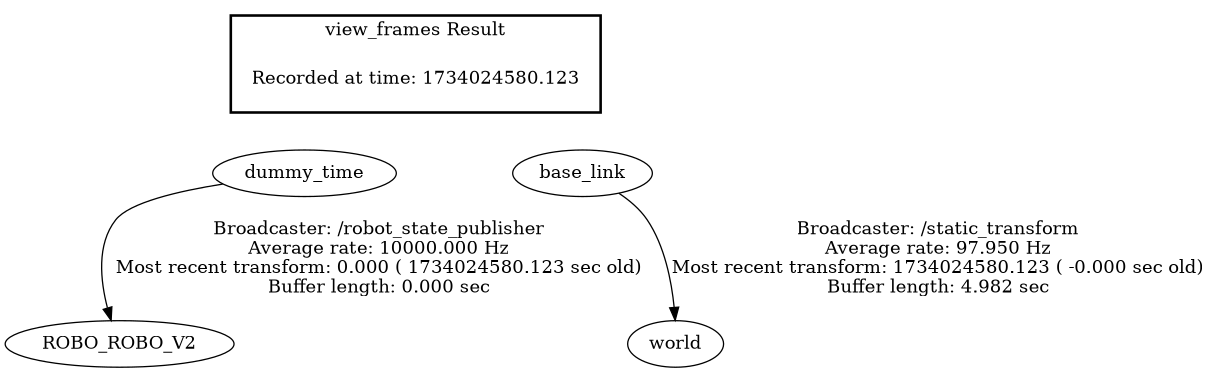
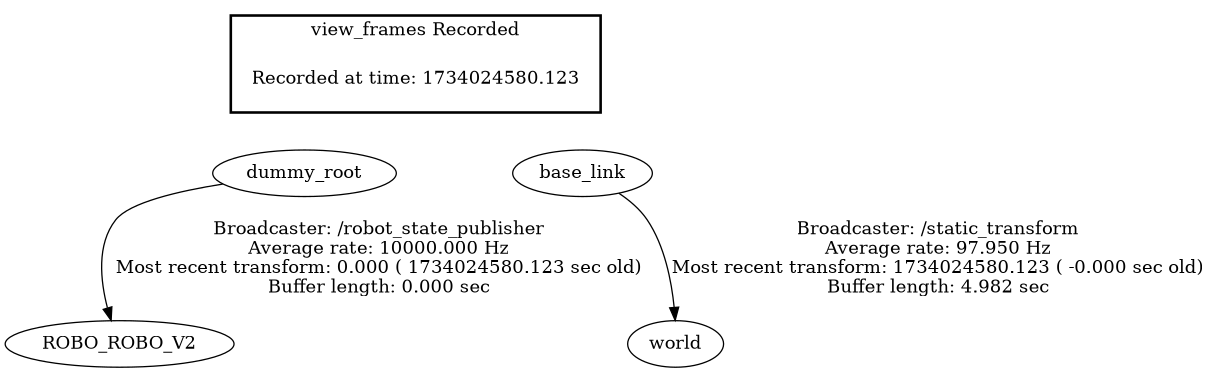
cluster "view_frames Result": label "view_frames Result" -> "view_frames Recorded"
node "dummy_time": label "dummy_time" -> "dummy_root"
